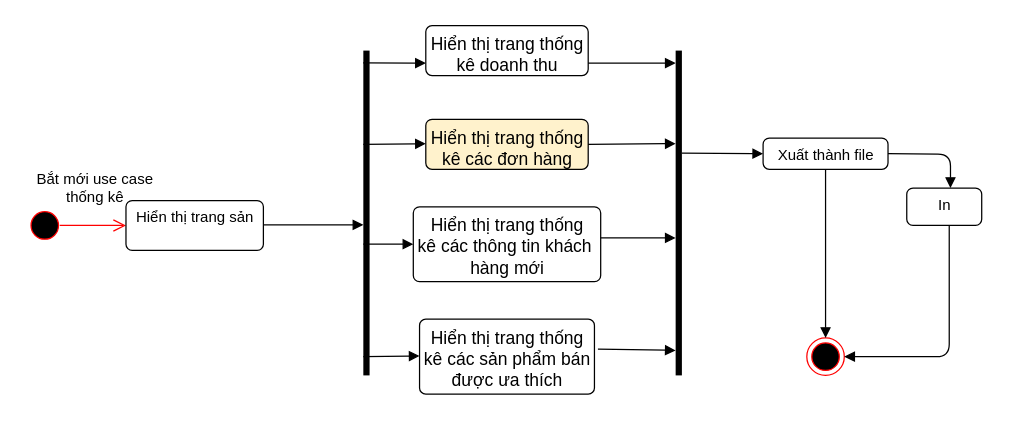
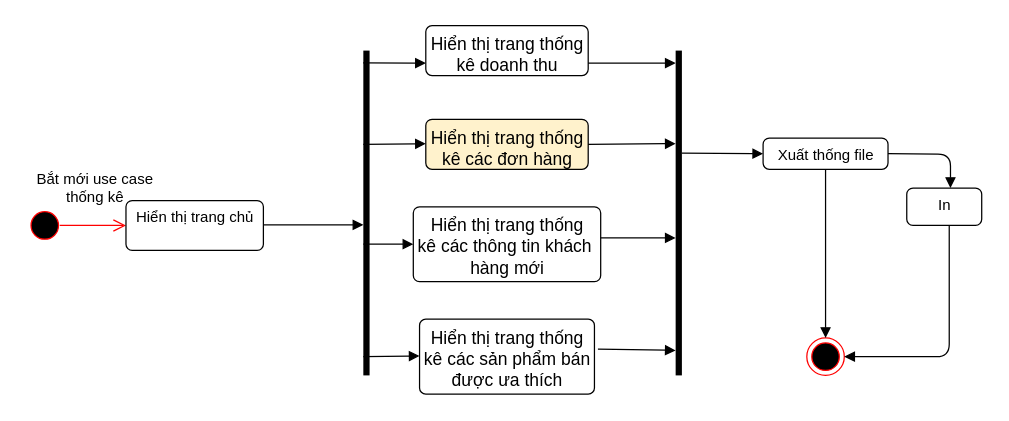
node "Xuất thành file": label "Xuất thành file" -> "Xuất thống file"
node "Hiển thị trang sản": label "Hiển thị trang sản" -> "Hiển thị trang chủ"
